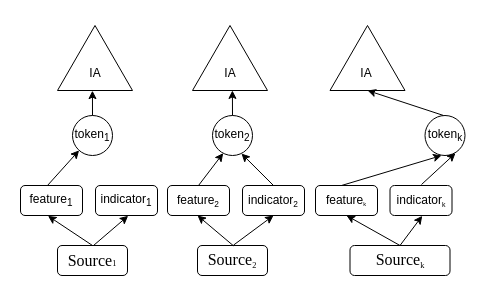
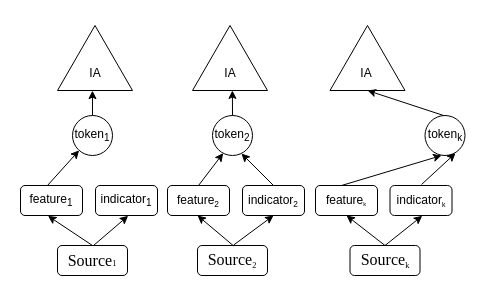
node "Sourcek": size 100x30 -> 70x30
